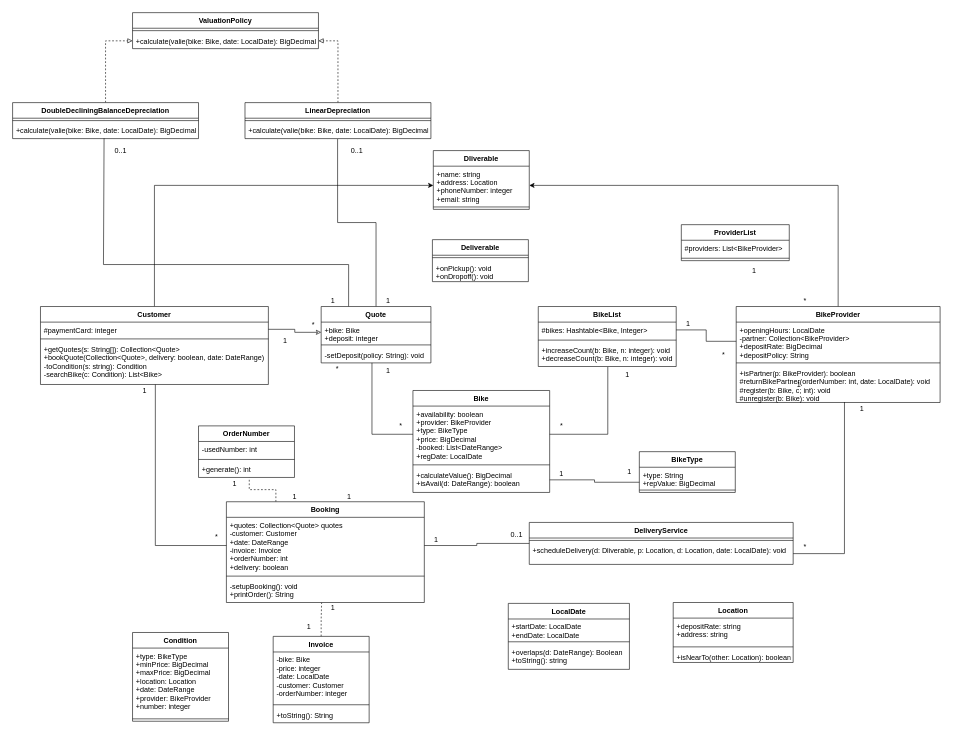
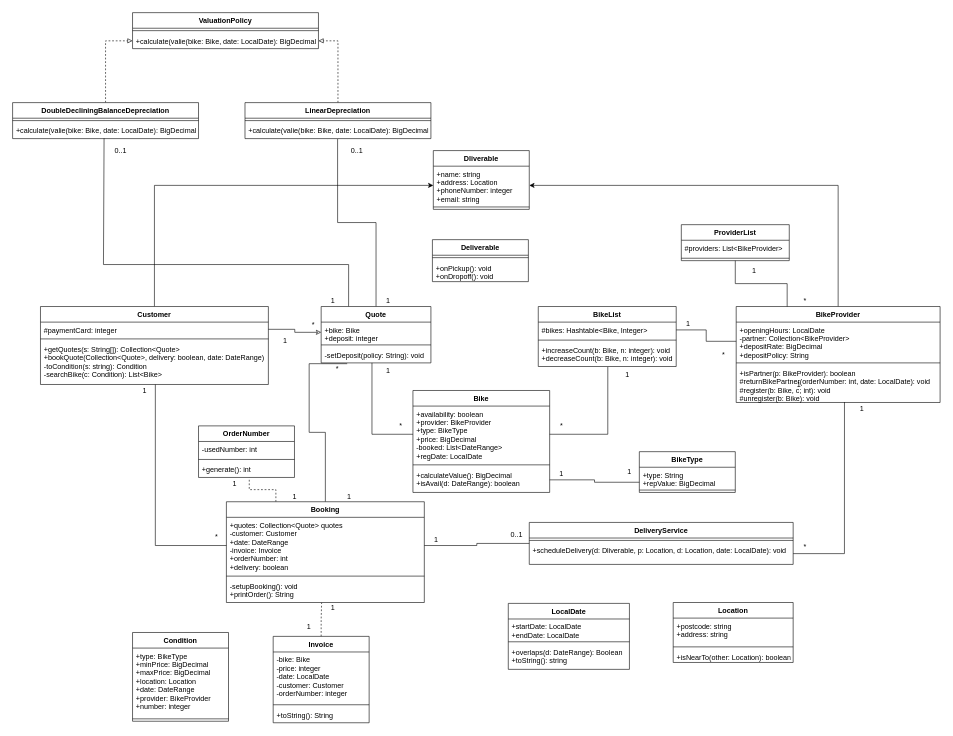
edge "ProviderList" -- "BikeProvider": added
edge "-setDeposit(policy: String): void" -- "Booking": added
node "+depositRate: string +address: string": label "+depositRate: string +address: string" -> "+postcode: string +address: string"
